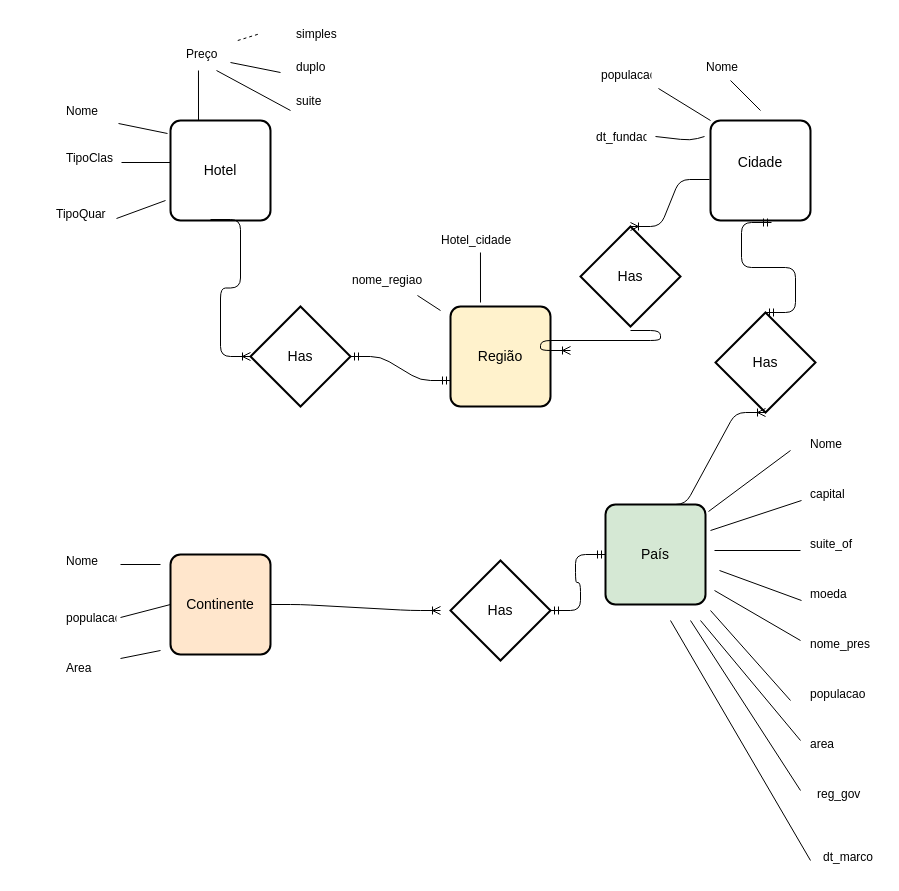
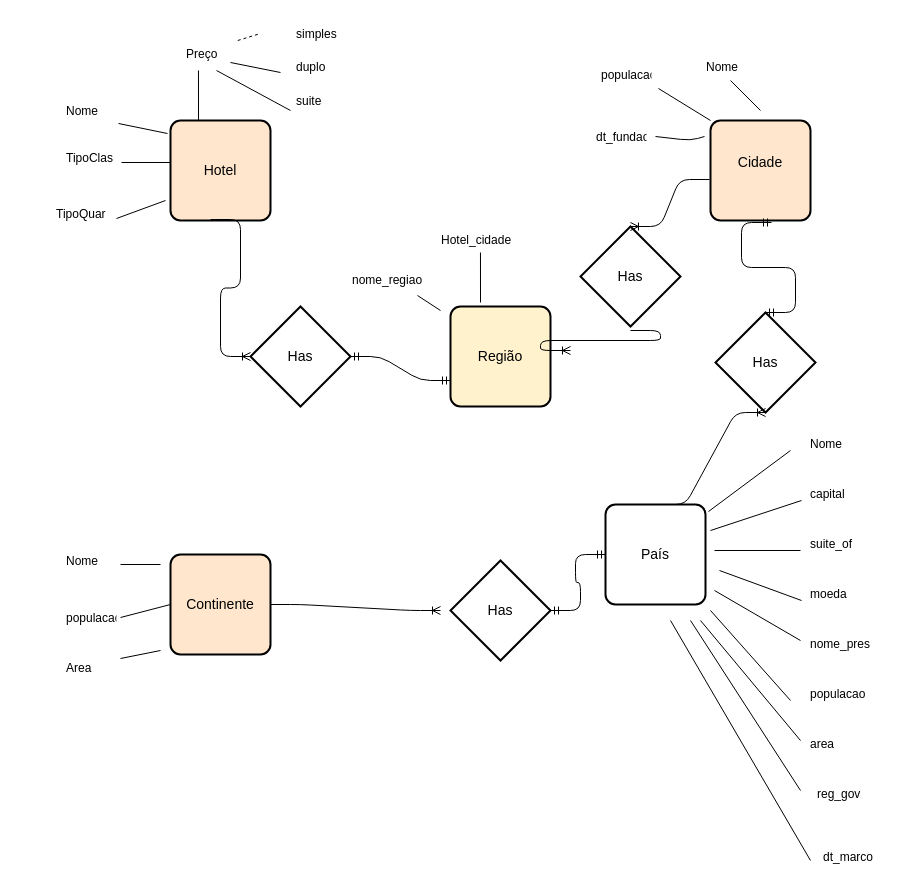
node "Hotel": fillcolor #ffffff -> #ffe6cc
node "Cidade": fillcolor #ffffff -> #ffe6cc
node "País": fillcolor #d5e8d4 -> #ffffff
